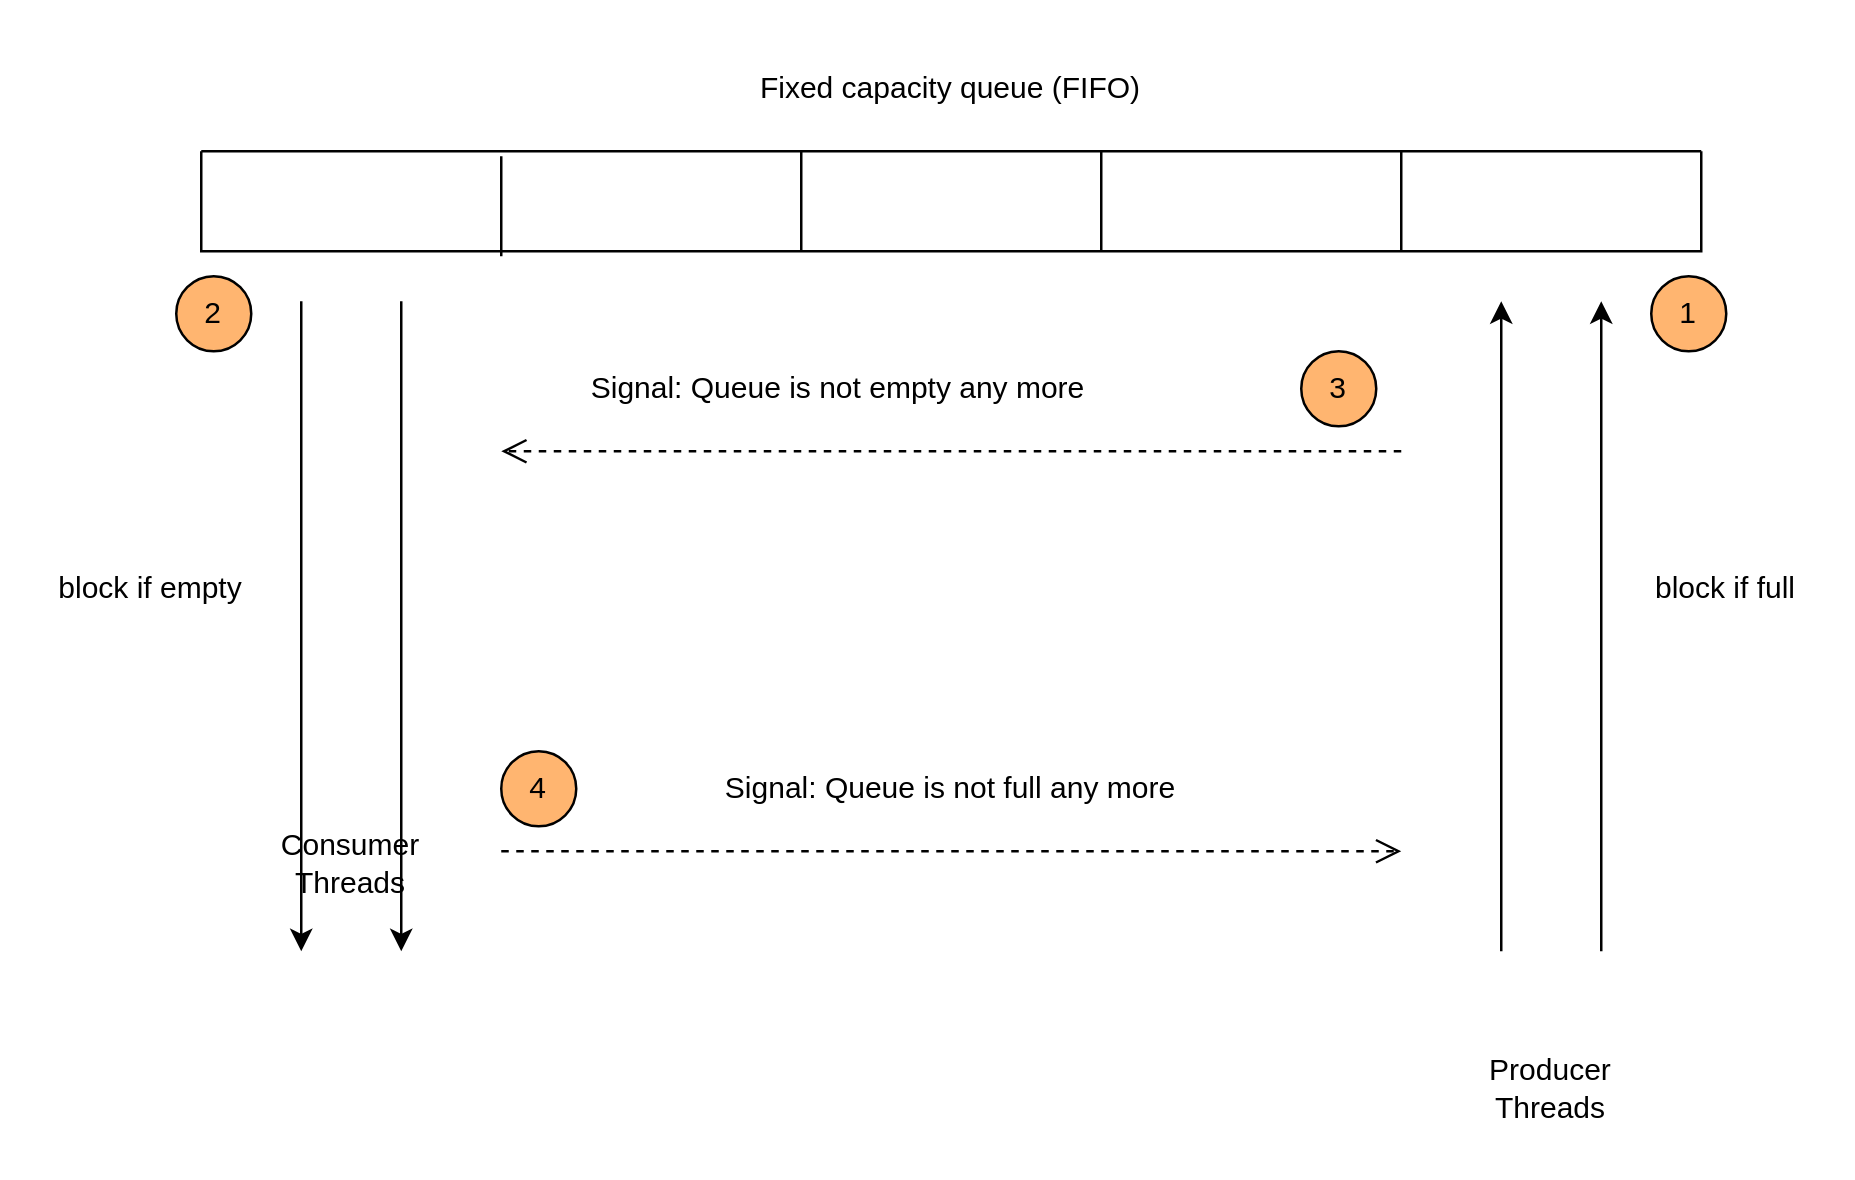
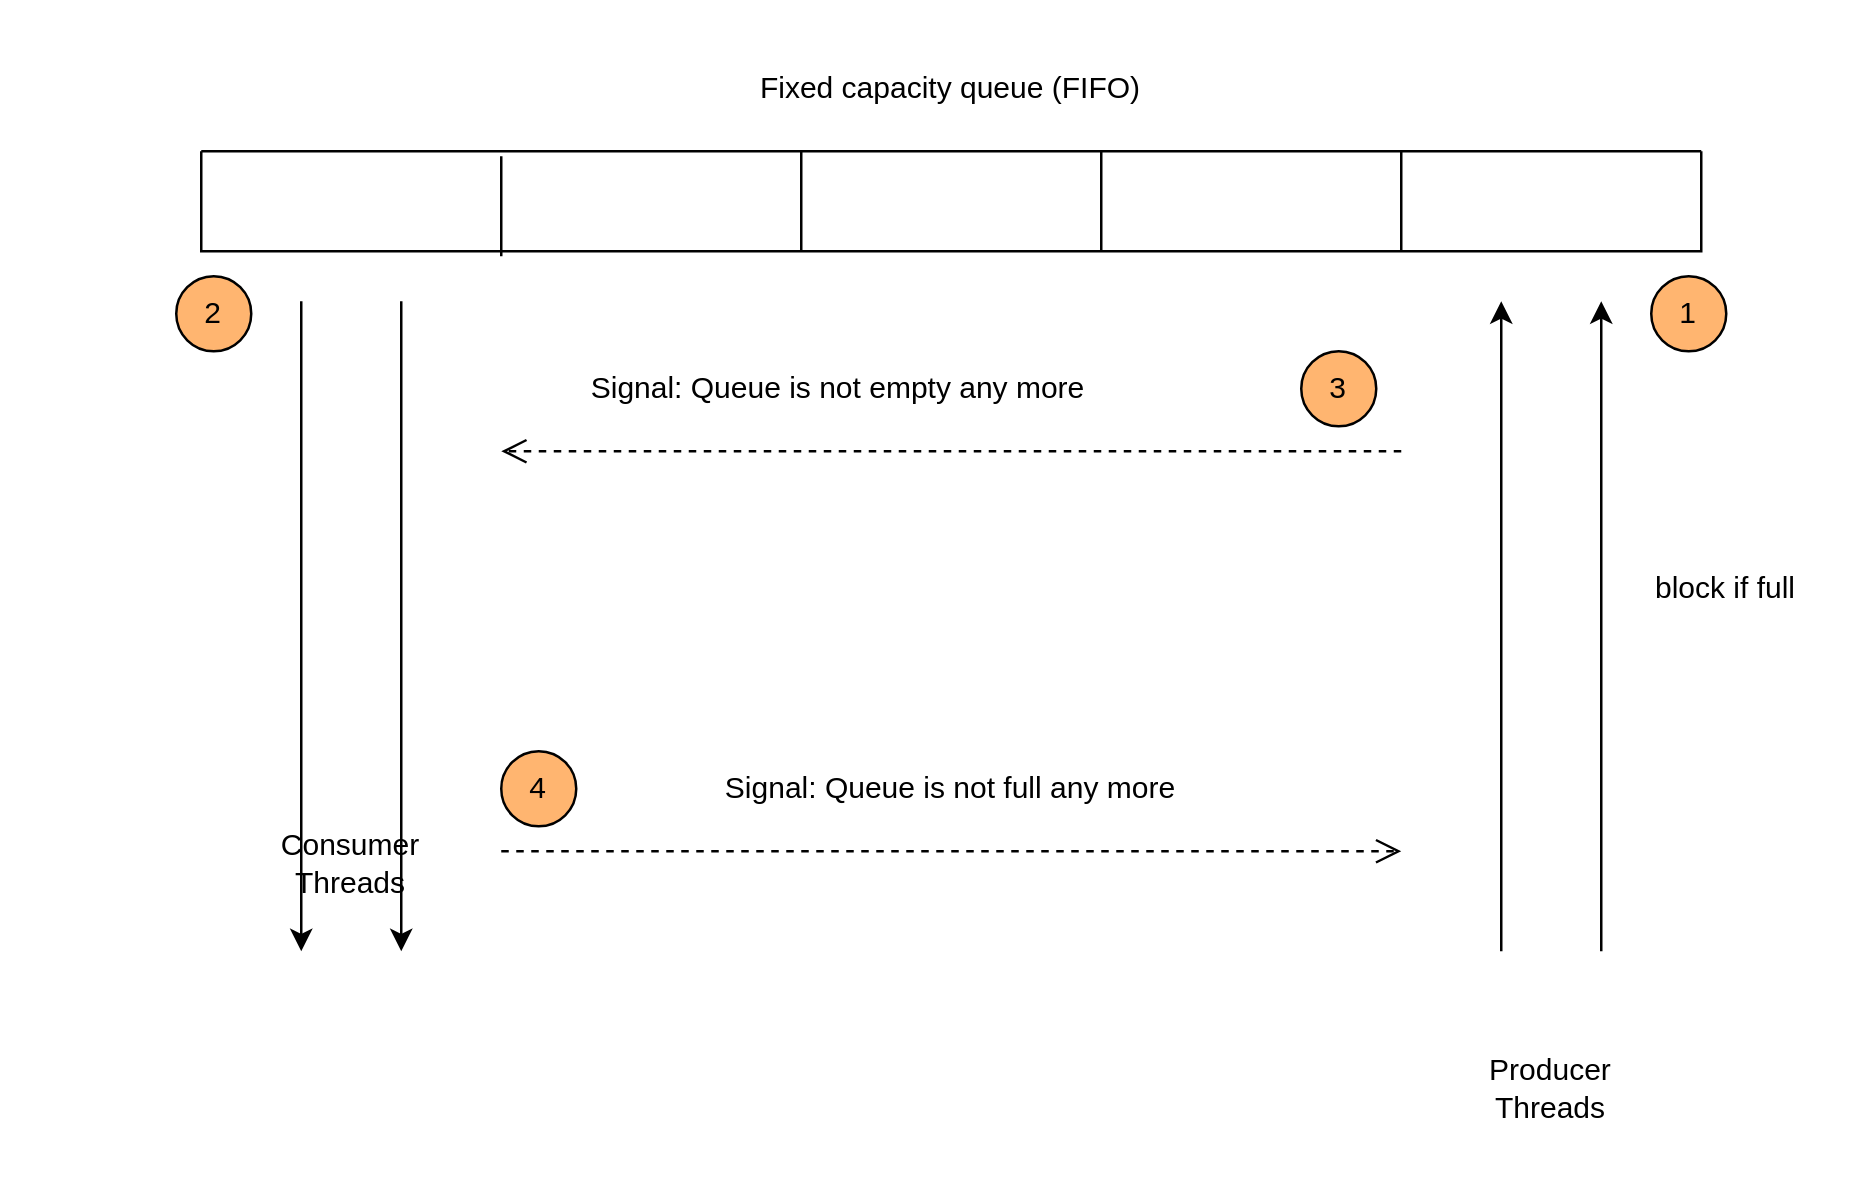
node "block if empty": removed
